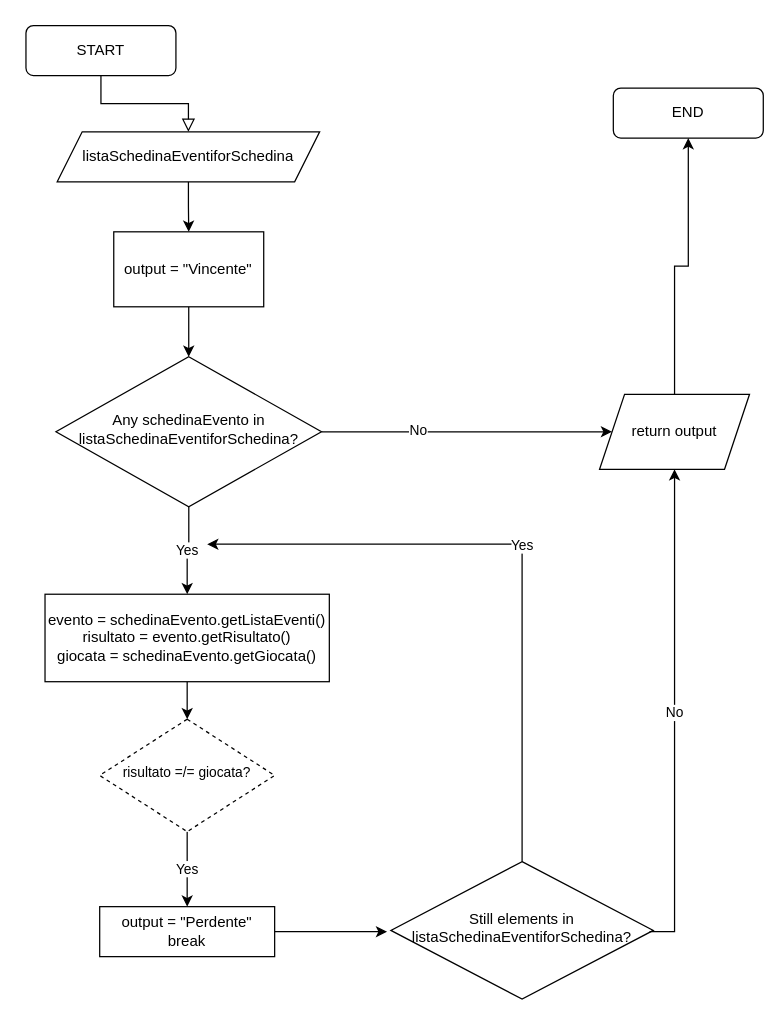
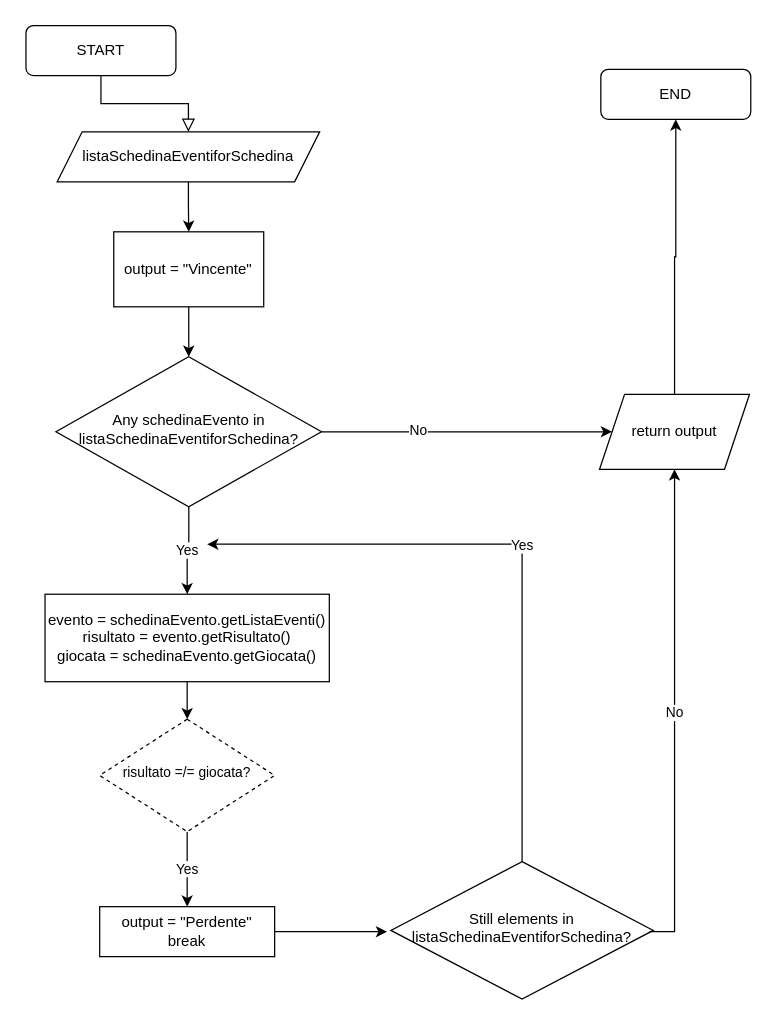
node "END": moved (688, 113) -> (676, 94)
